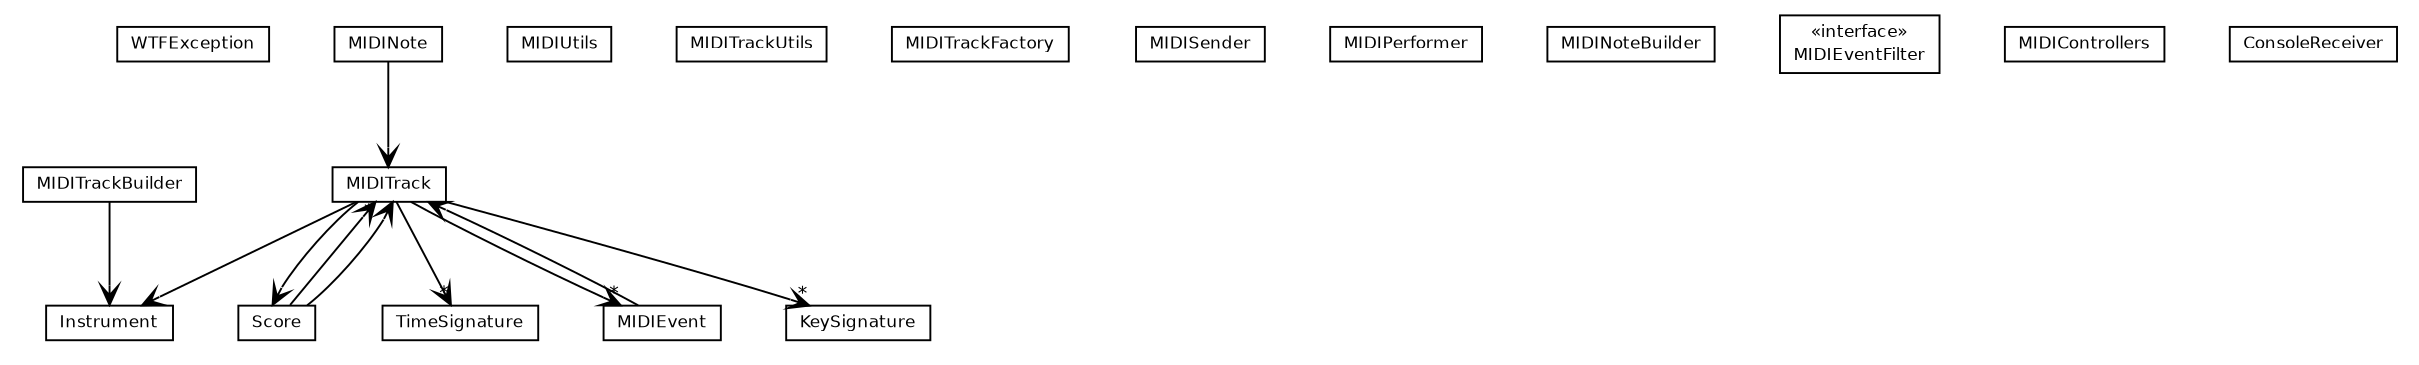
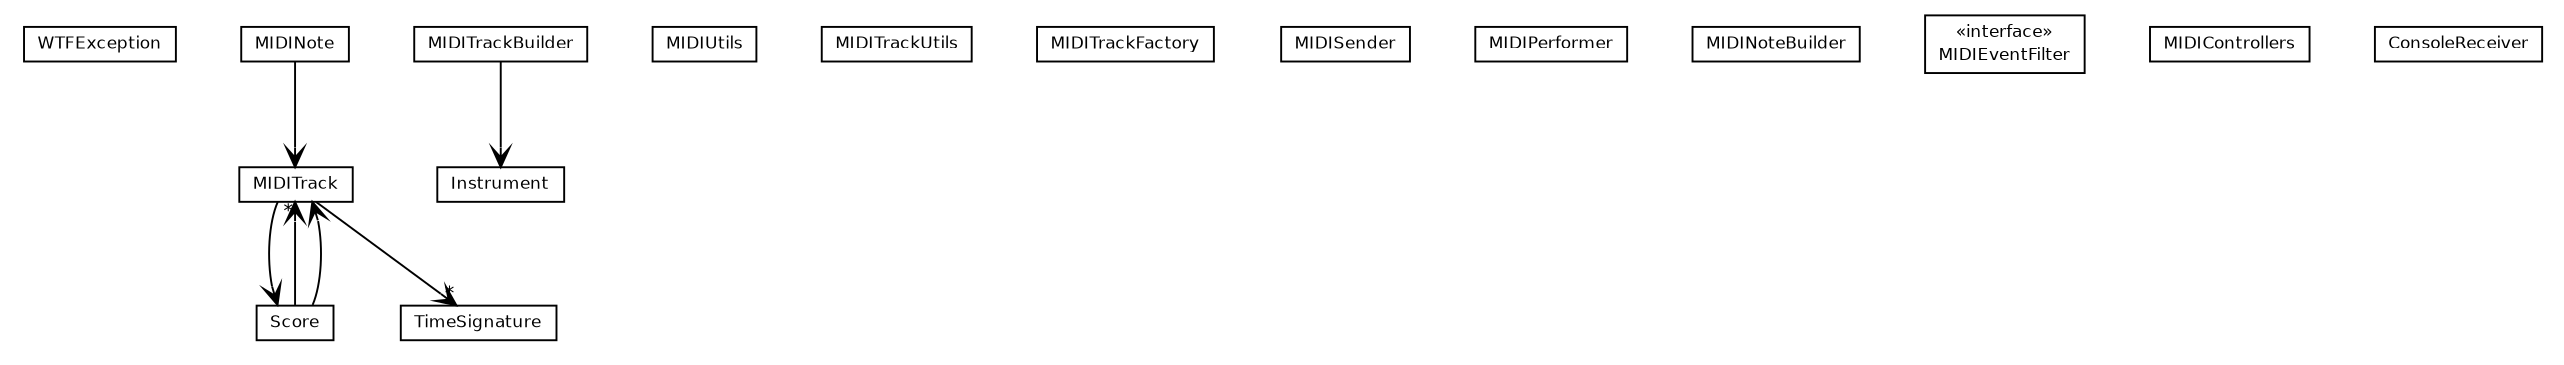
edge "MIDITrack" -> "Instrument": removed
node "MIDIEvent": removed
node "KeySignature": removed
